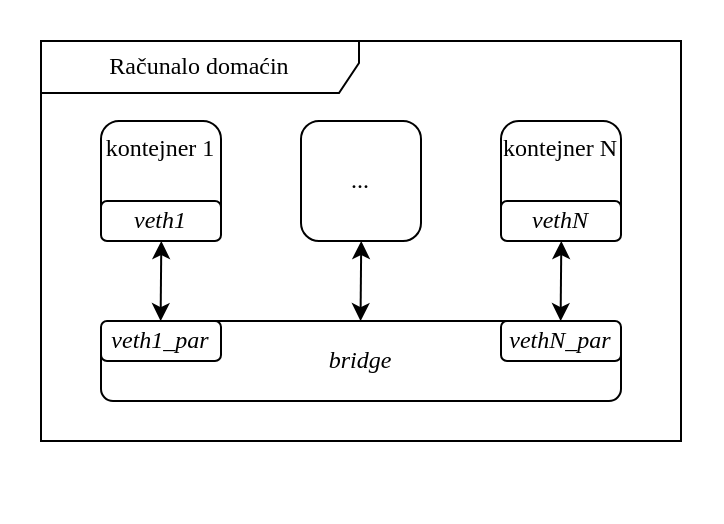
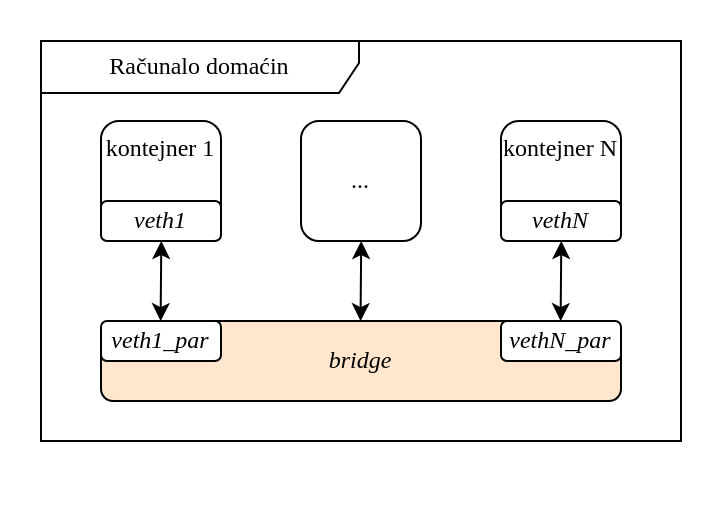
node "bridge": fillcolor #ffffff -> #ffe6cc
